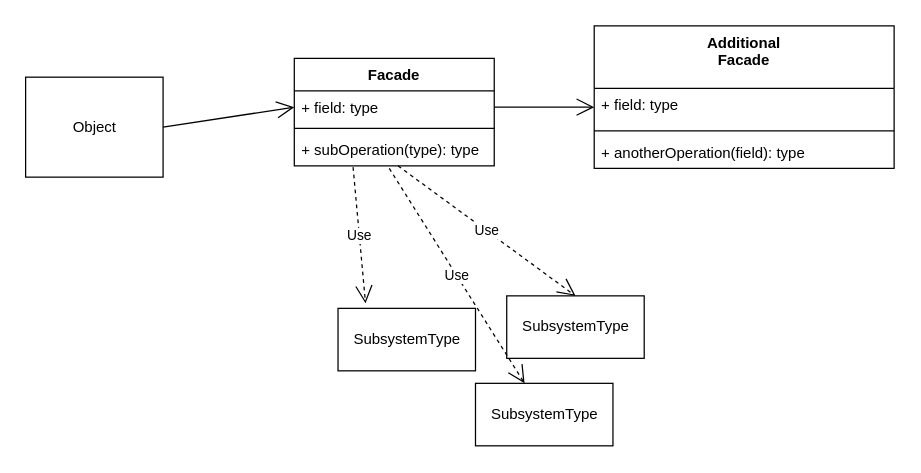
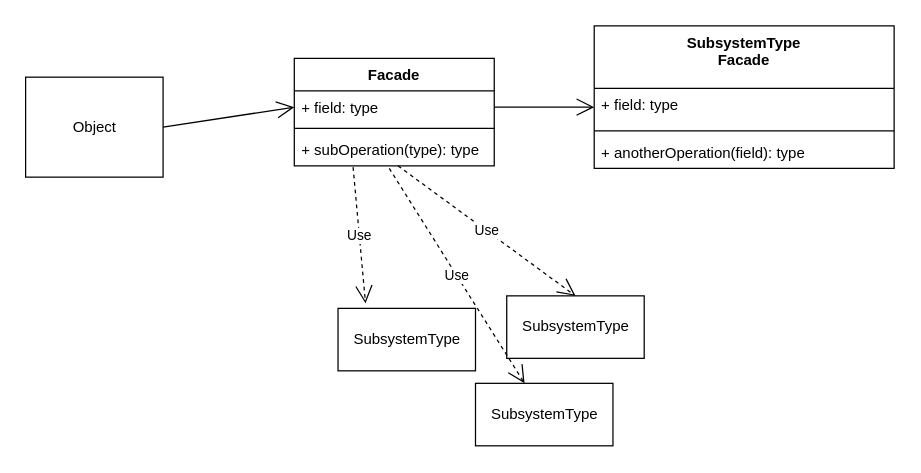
node "Additional Facade": label "Additional Facade" -> "SubsystemType Facade"
